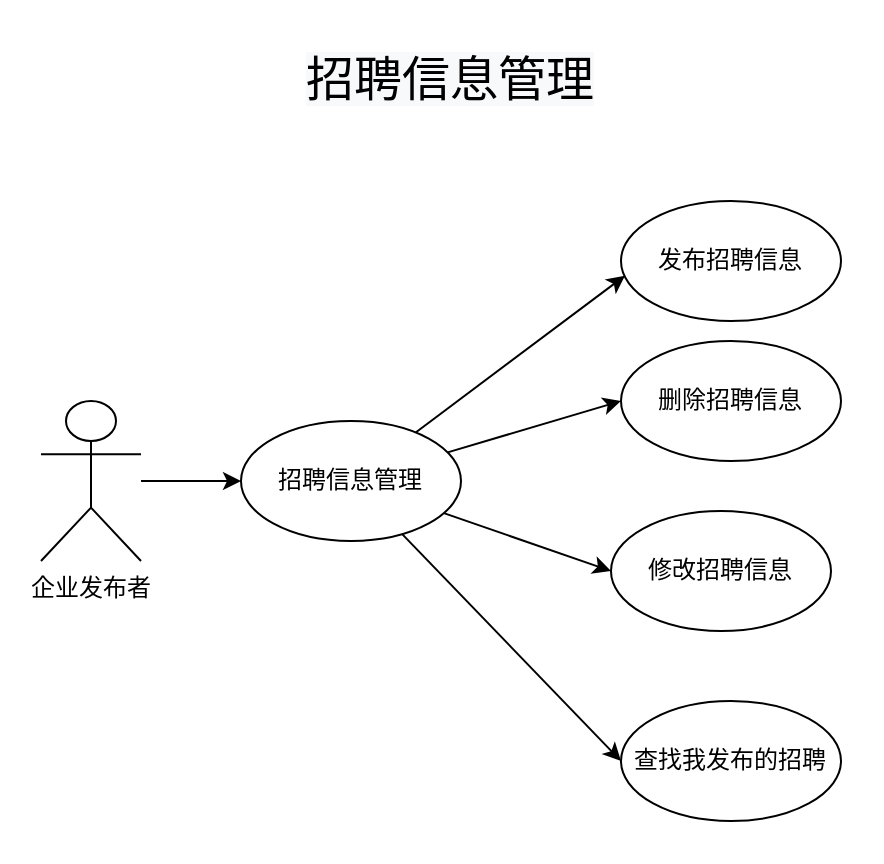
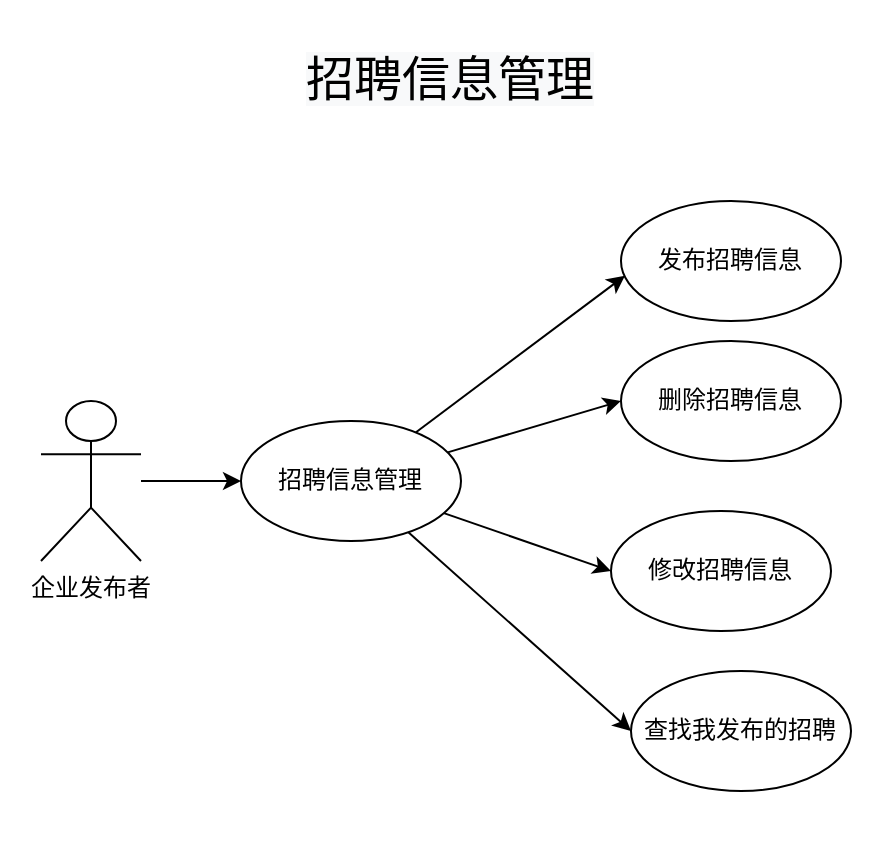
node "查找我发布的招聘": moved (731, 761) -> (741, 731)
